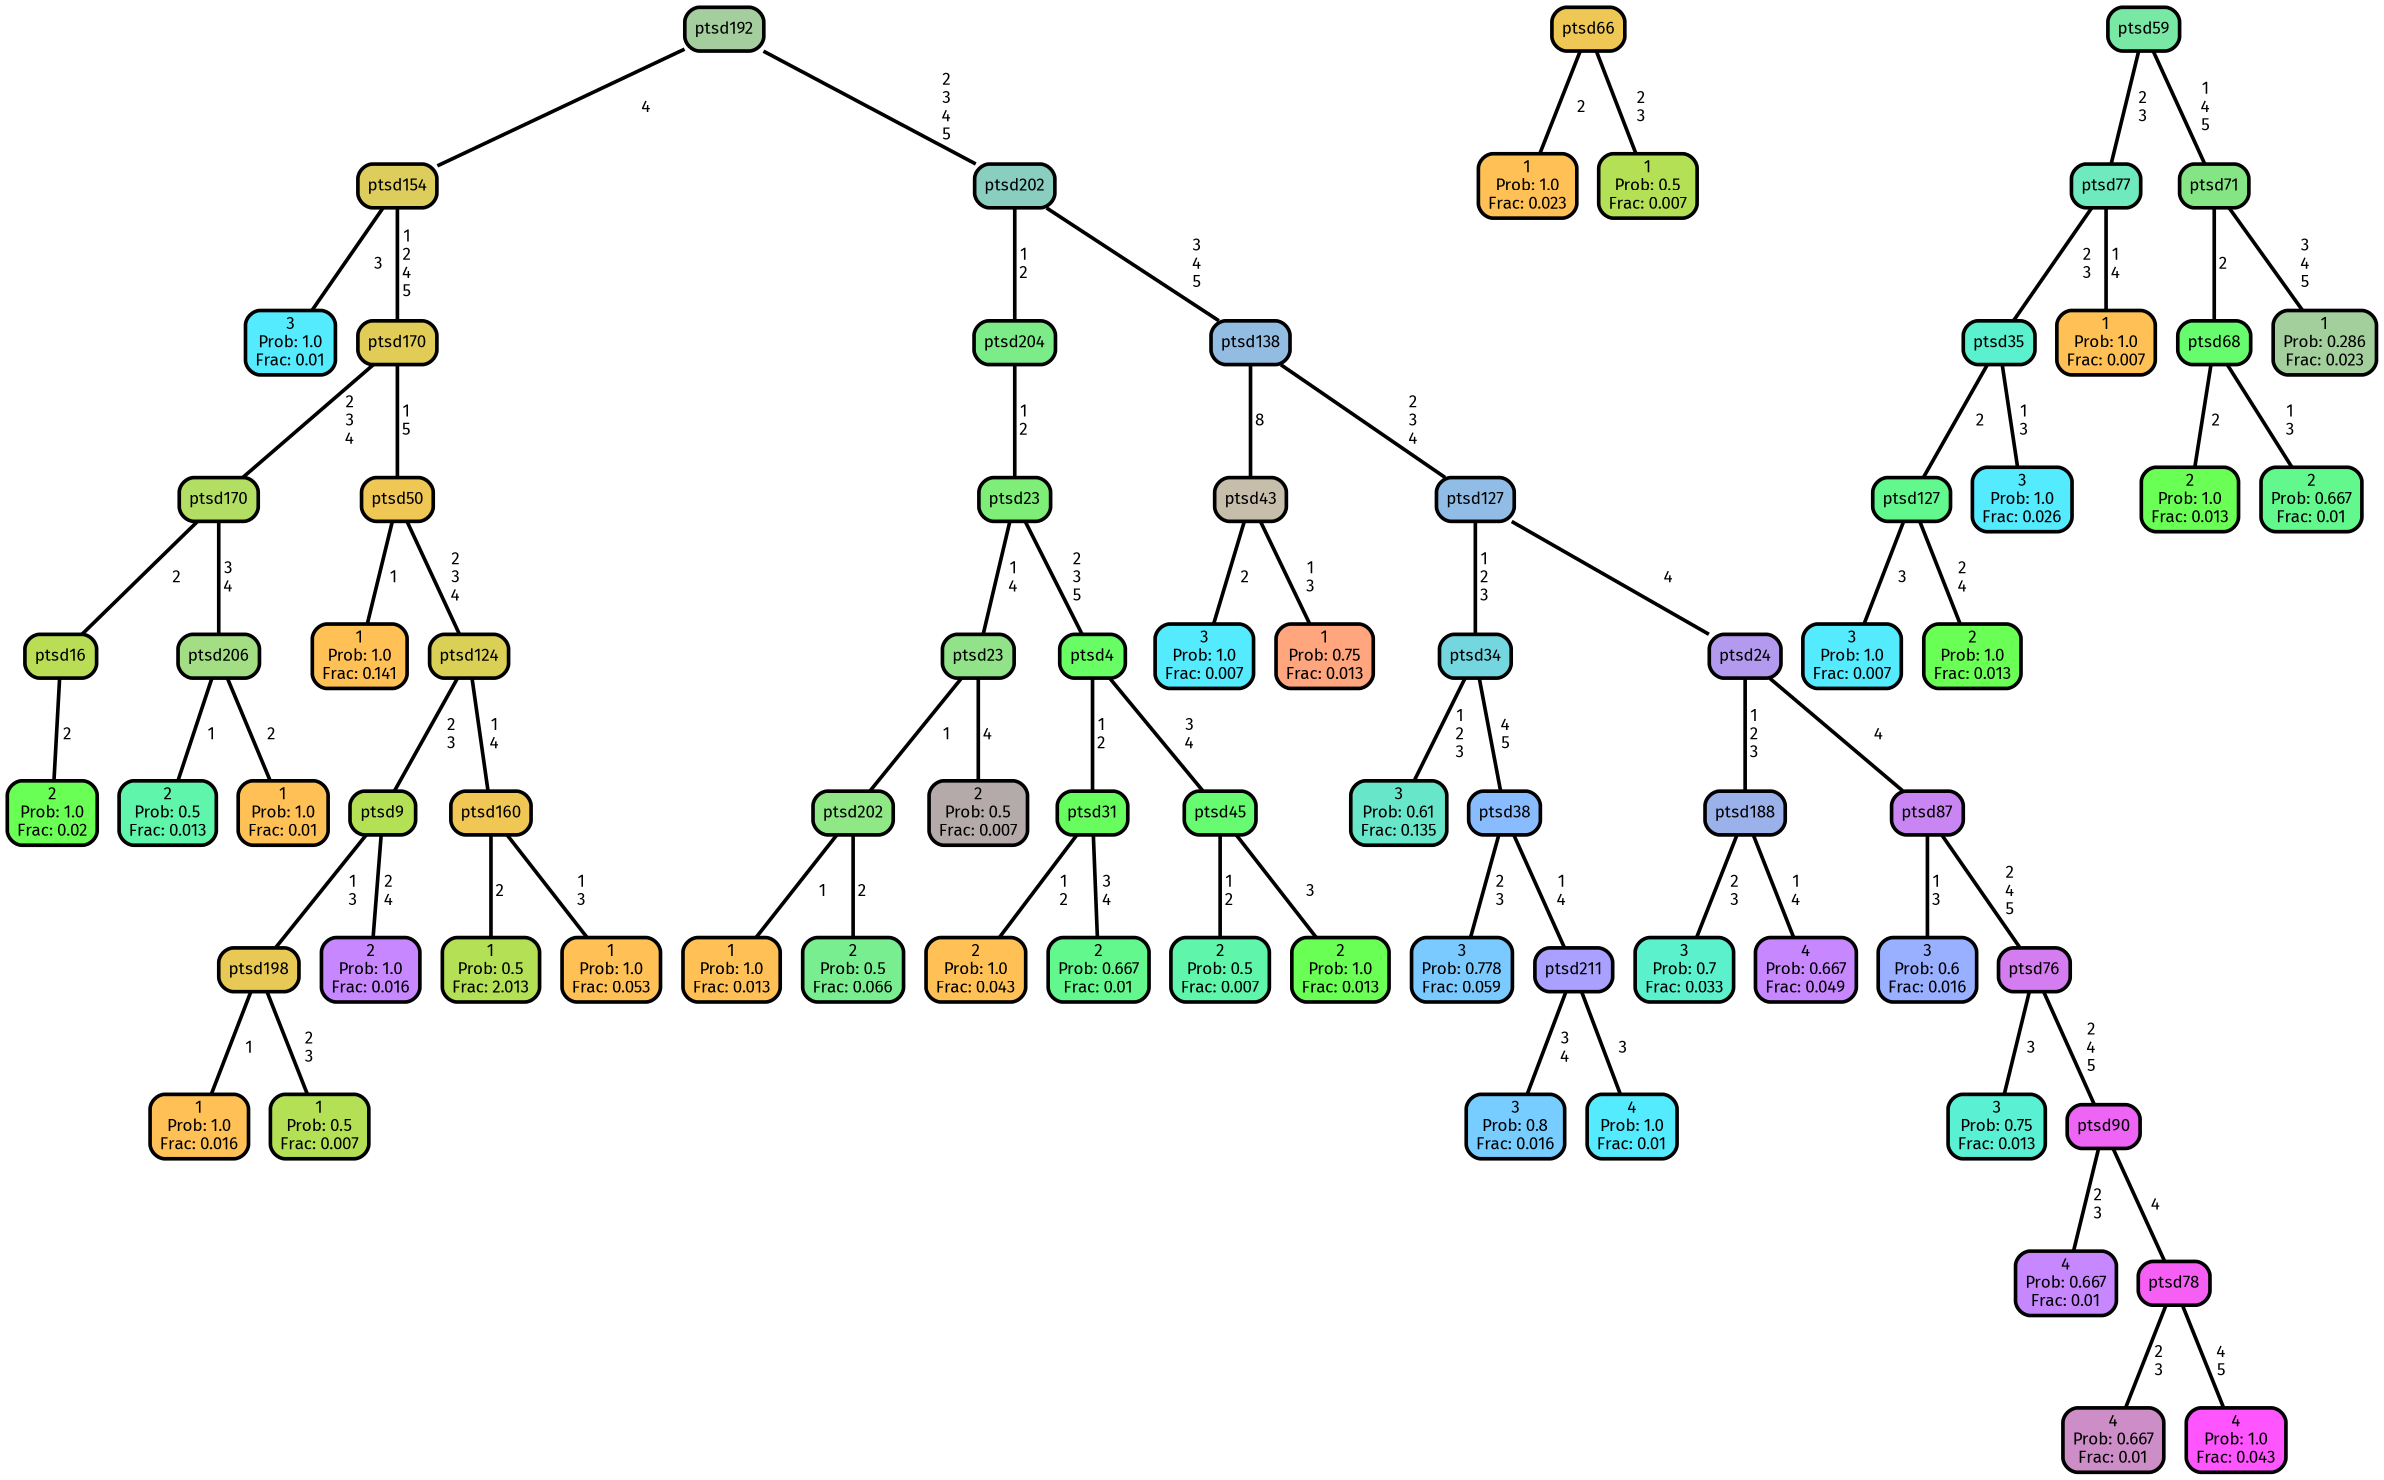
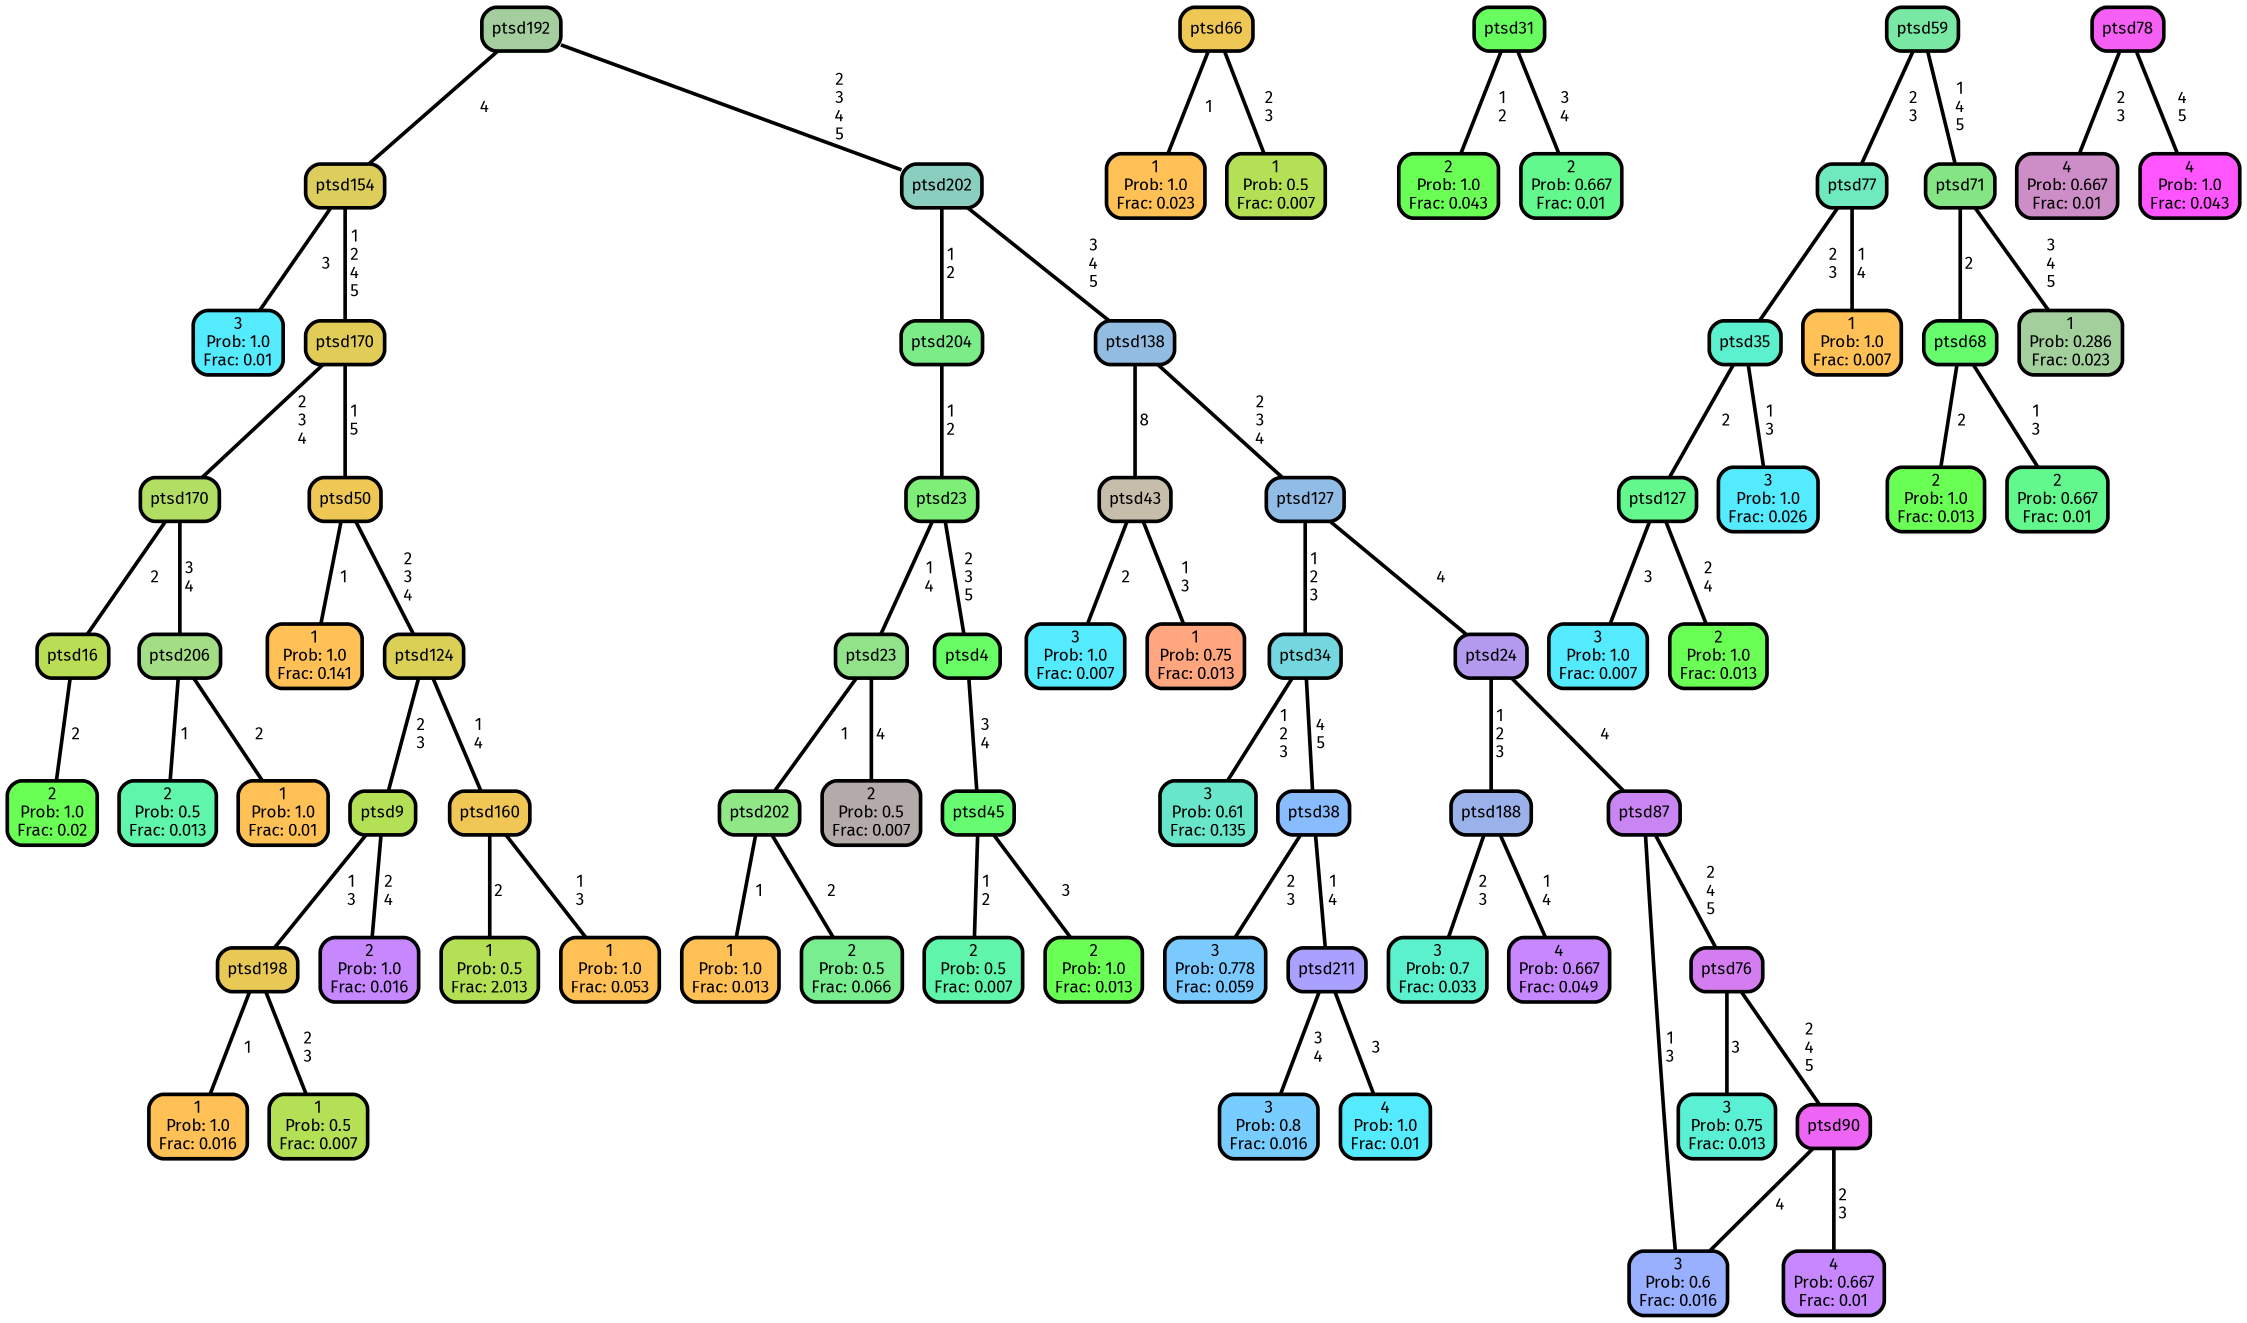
edge "ptsd66" -- "1 Prob: 1.0 Frac: 0.023": label " 2" -> " 1"
edge "ptsd4" -- "ptsd31": removed, label "1 2"
node "2 Prob: 1.0 Frac: 0.043": fillcolor #ffc155 -> #6aff55
edge "ptsd90" -- "ptsd78": now "ptsd90" -- "3 Prob: 0.6 Frac: 0.016"
